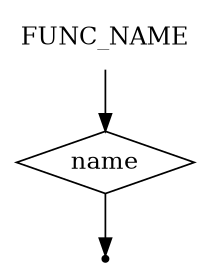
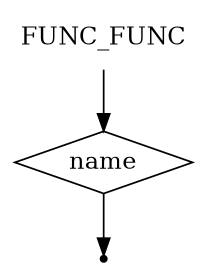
node "FUNC_NAME": label "FUNC_NAME" -> "FUNC_FUNC"
